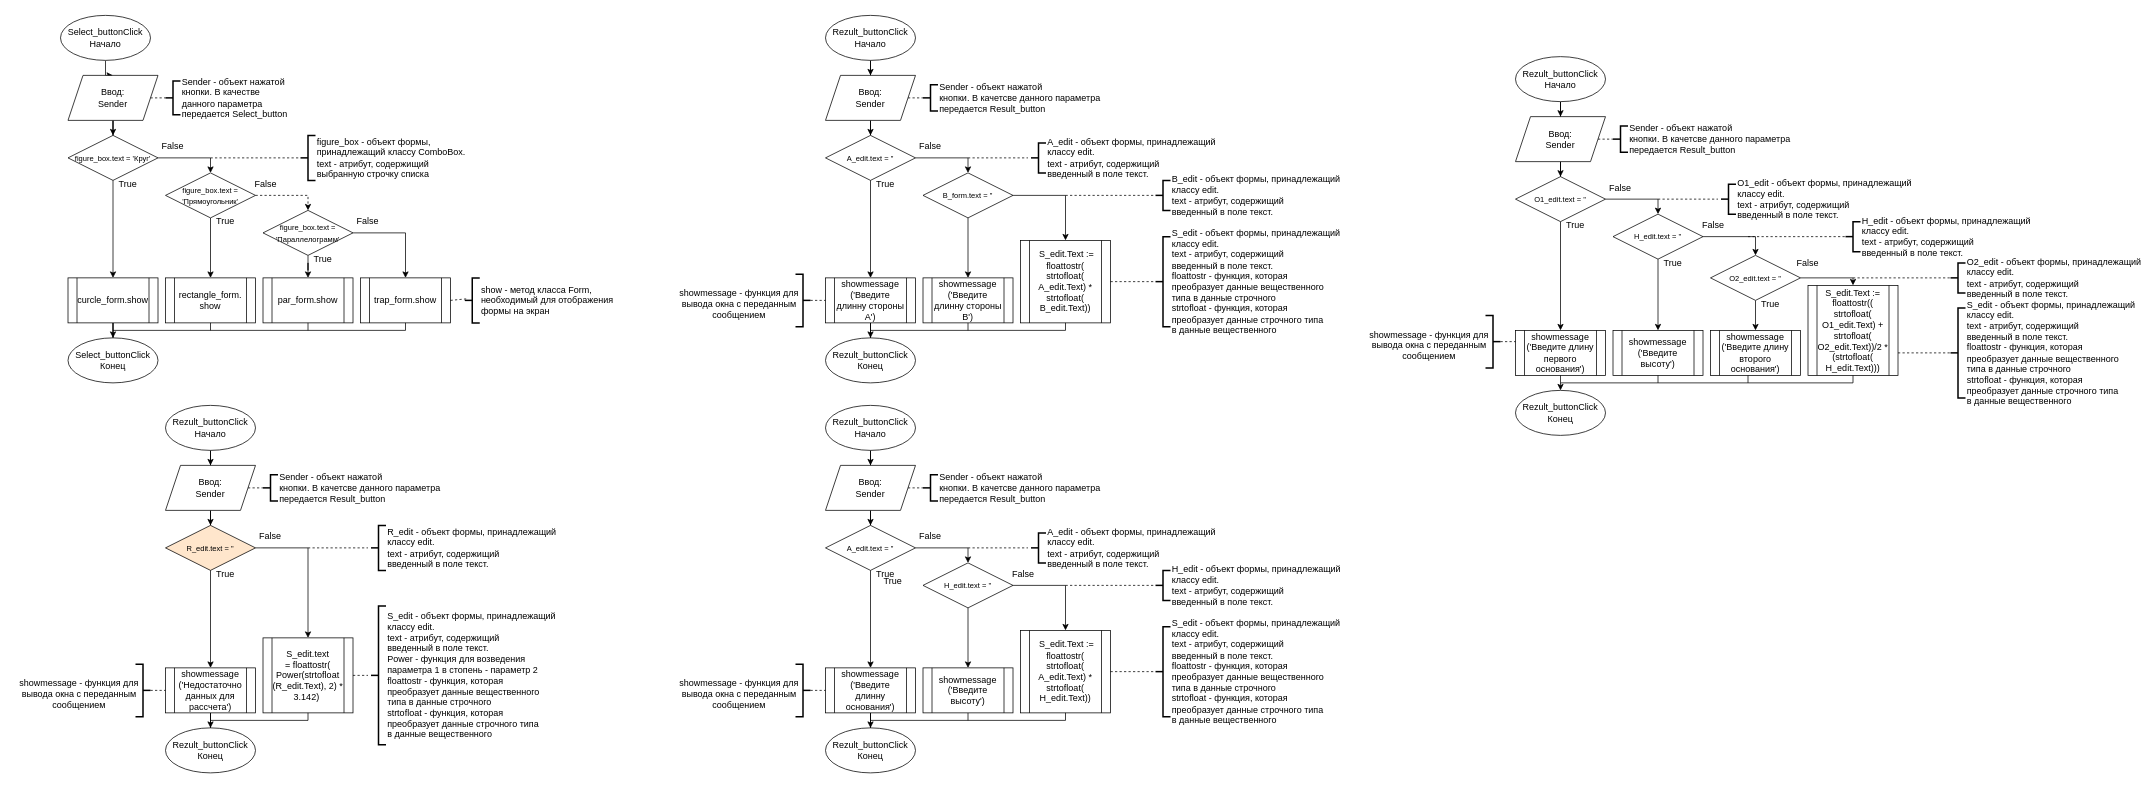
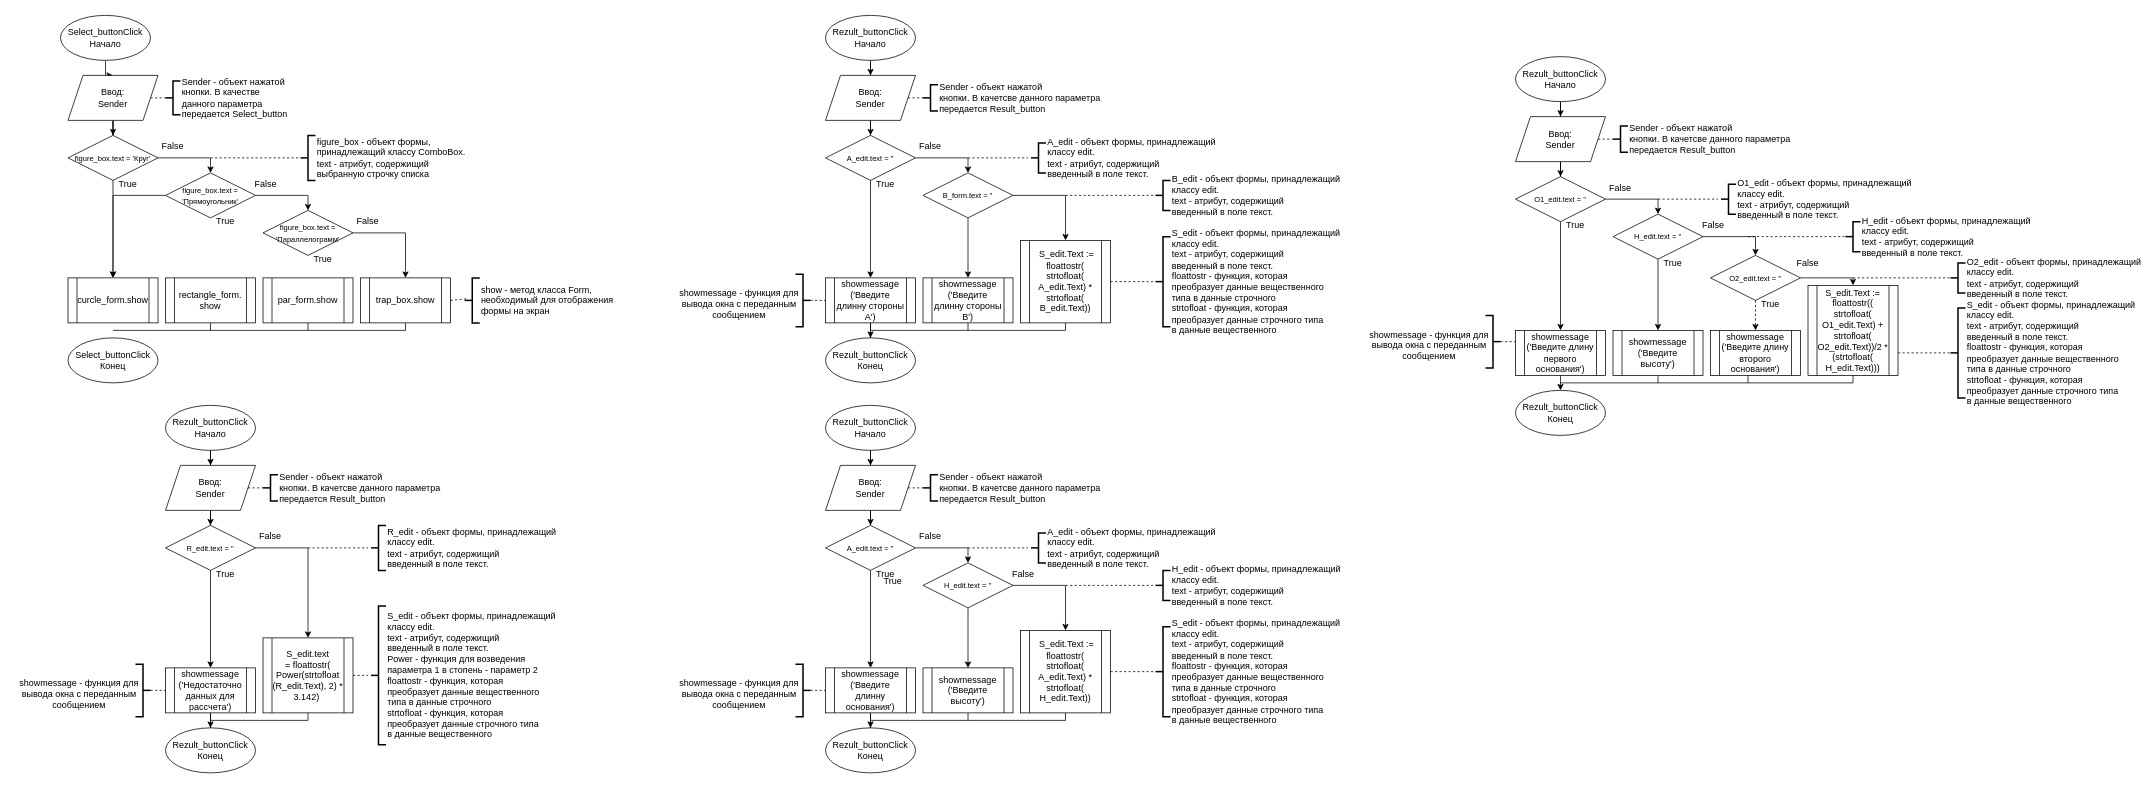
edge "figure_box.text = 'Прямоугольник'" -> "figure_box.text = 'Параллелограмм'": style dashed -> solid
edge "figure_box.text = 'Прямоугольник'" -> "rectangle_form. show": now "figure_box.text = 'Прямоугольник'" -> "curcle_form.show"
edge "figure_box.text = 'Параллелограмм'" -> "par_form.show": removed
node "trap_form.show": label "trap_form.show" -> "trap_box.show"
edge "O2_edit.text = ''" -> "showmessage ('Введите длину второго основания')": style solid -> dashed
edge "curcle_form.show" -> "Select_buttonClick Конец": removed
node "R_edit.text = ''": fillcolor #ffe6cc -> #ffffff
